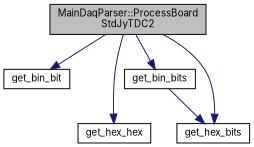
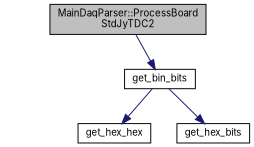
edge "MainDaqParser::ProcessBoard StdJyTDC2" -> "get_hex_bits": removed
edge "MainDaqParser::ProcessBoard StdJyTDC2" -> "get_hex_hex": now "get_bin_bits" -> "get_hex_hex"
node "get_bin_bit": removed
